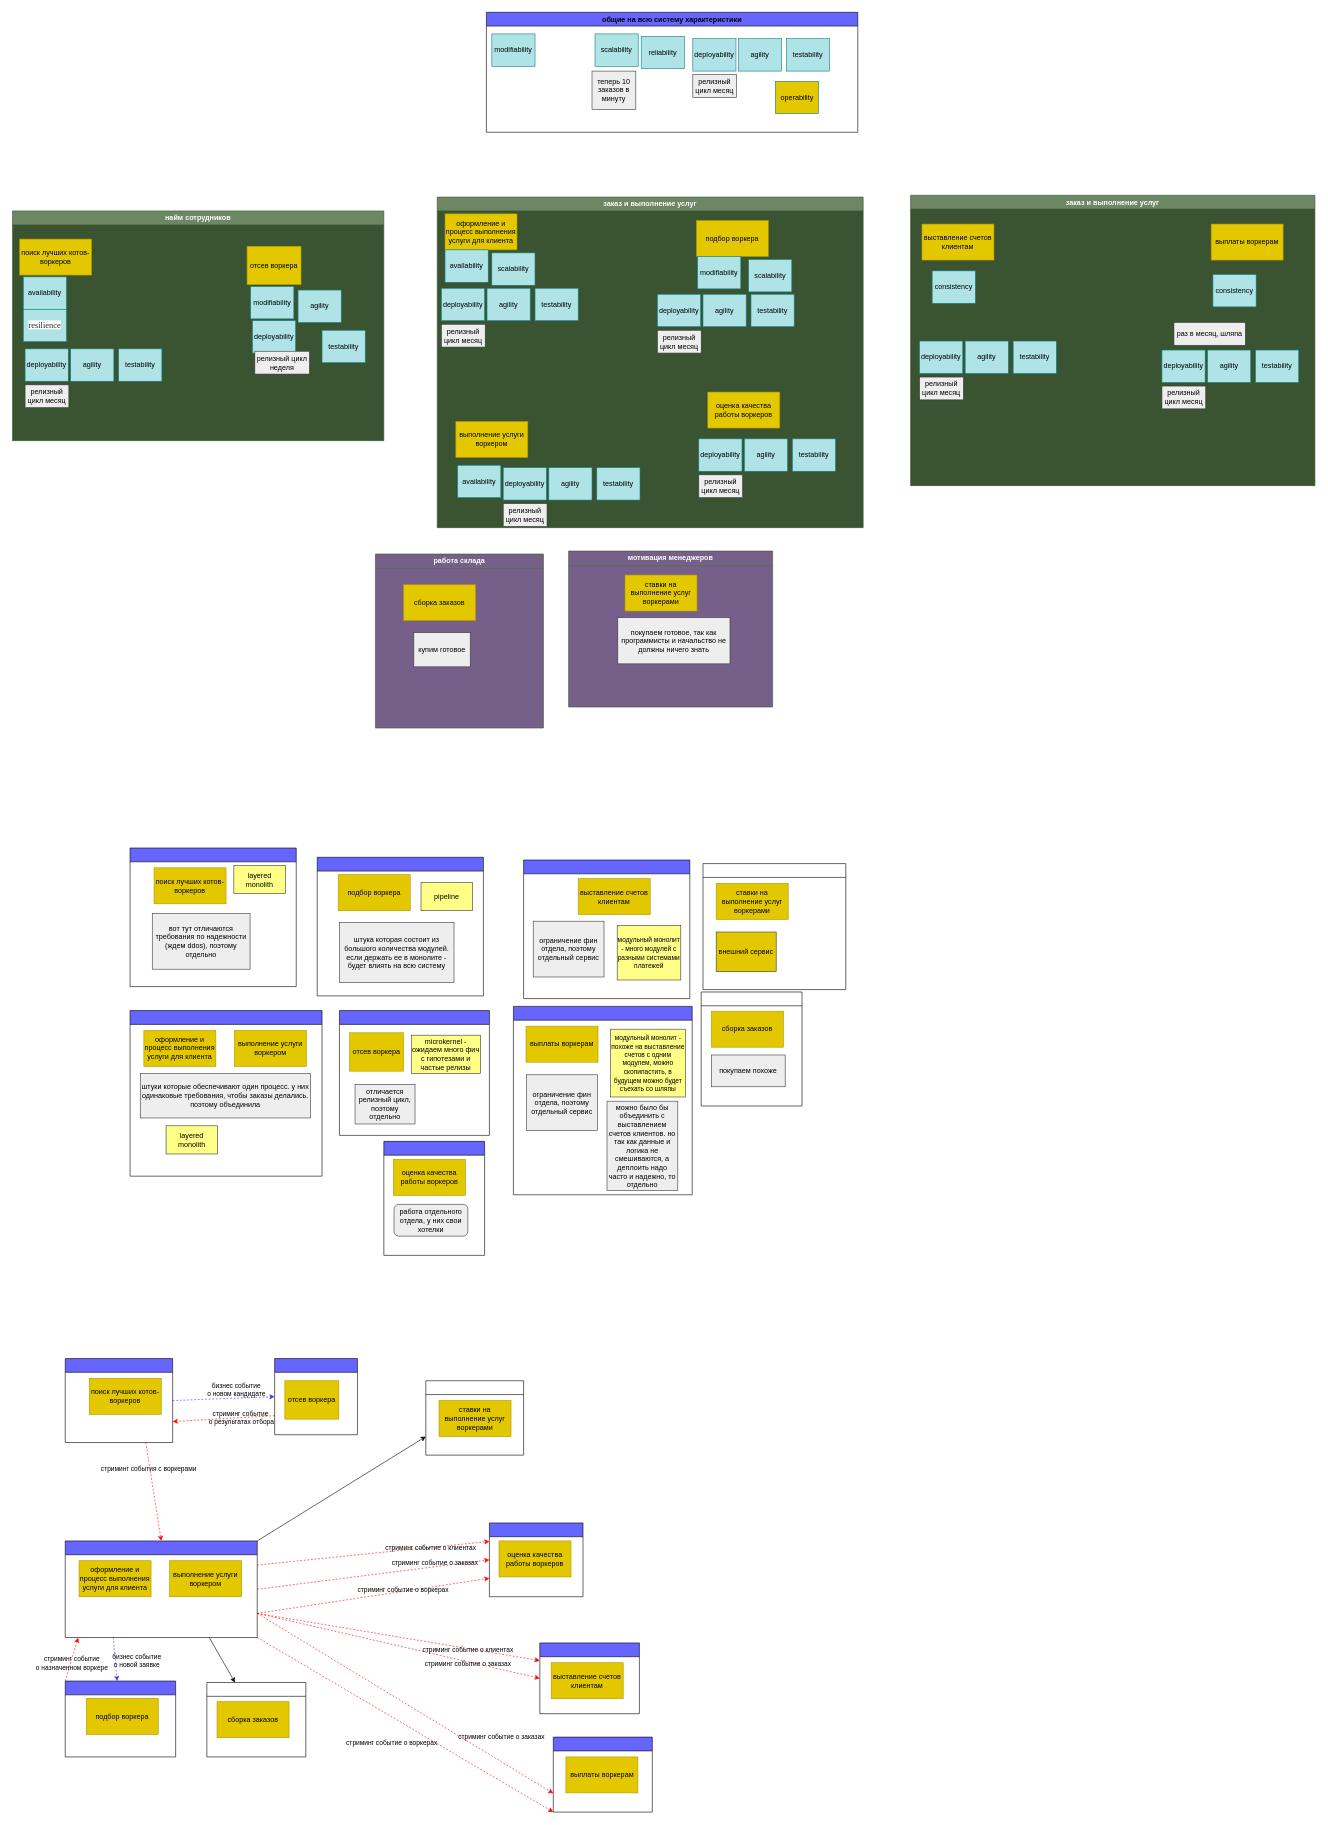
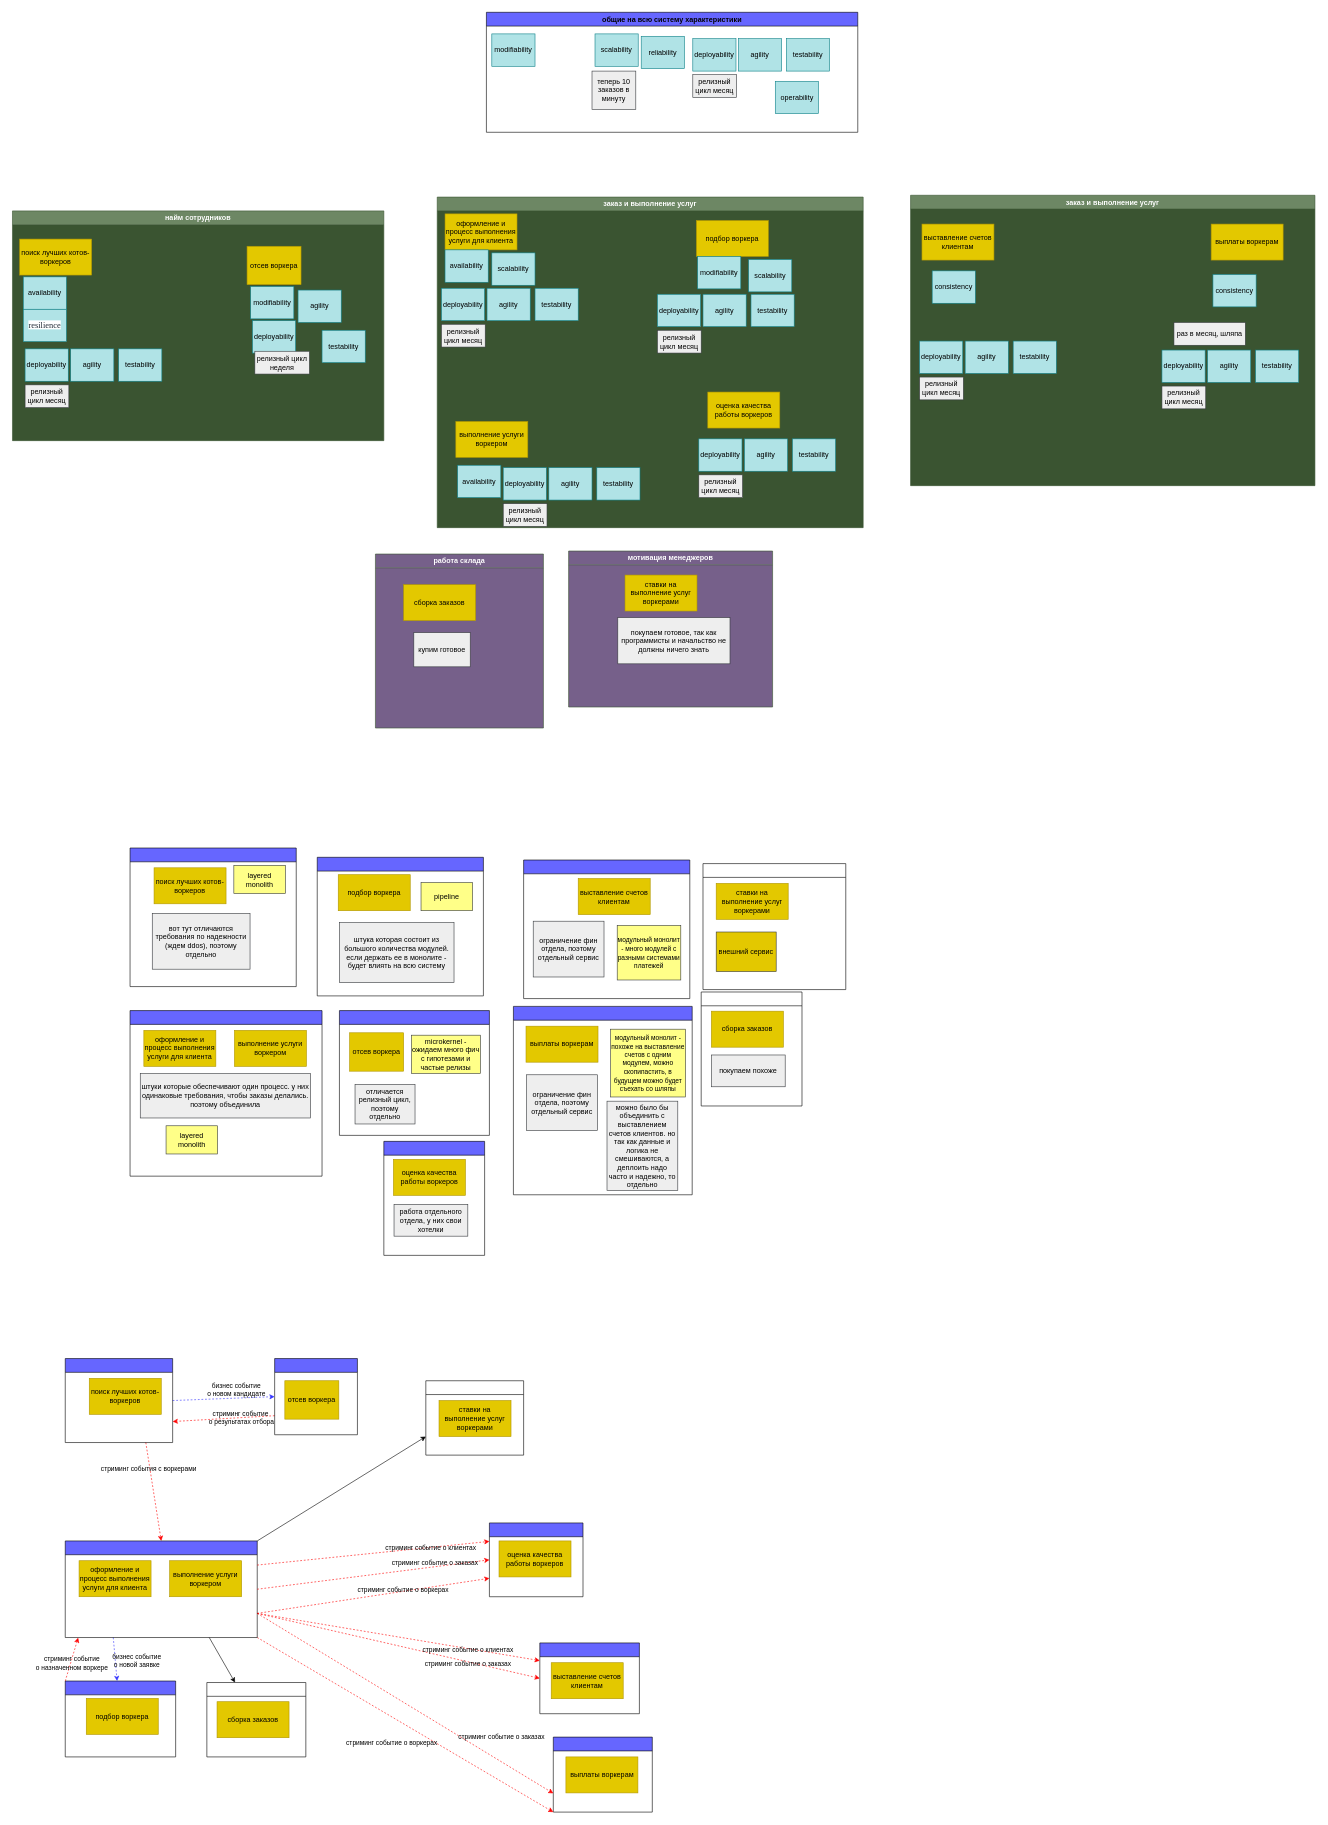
node "operability": fillcolor #e3c800 -> #b0e3e6
node "работа отдельного отдела, у них свои хотелки": shape rounded rectangle -> rectangle
